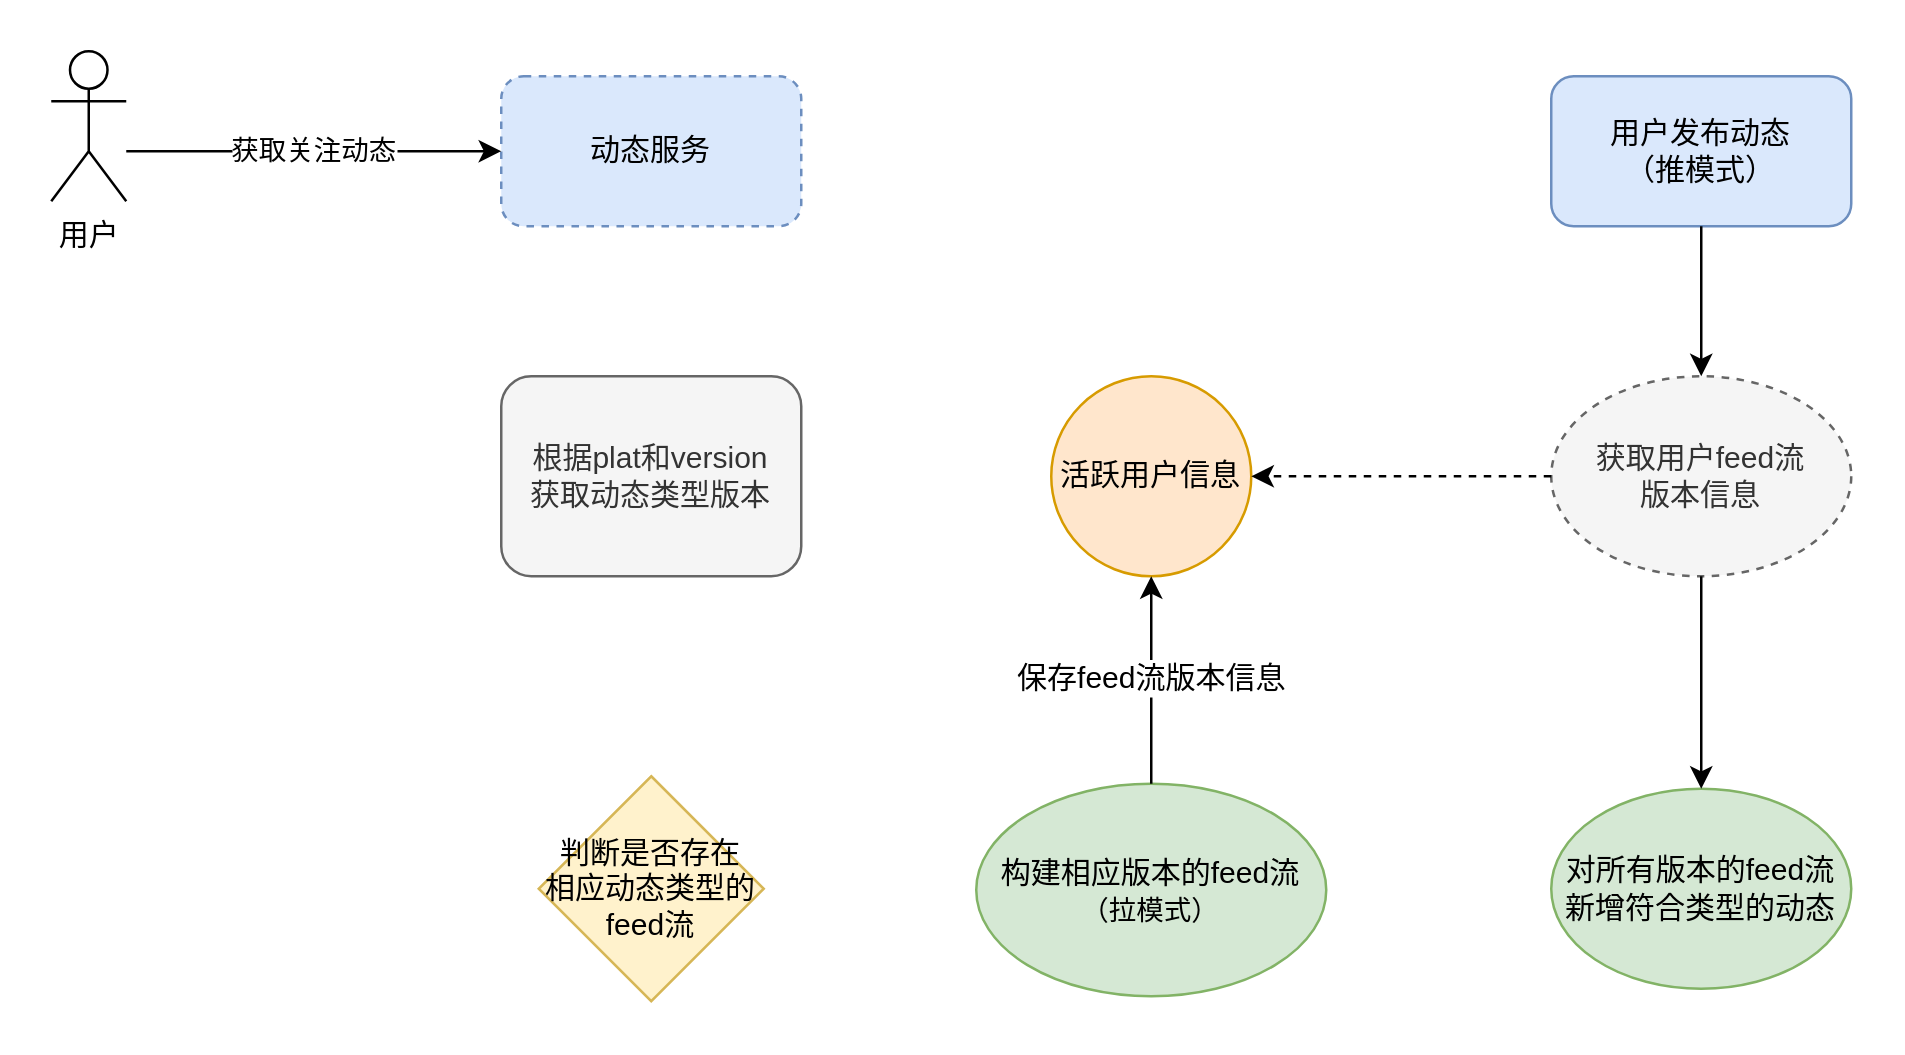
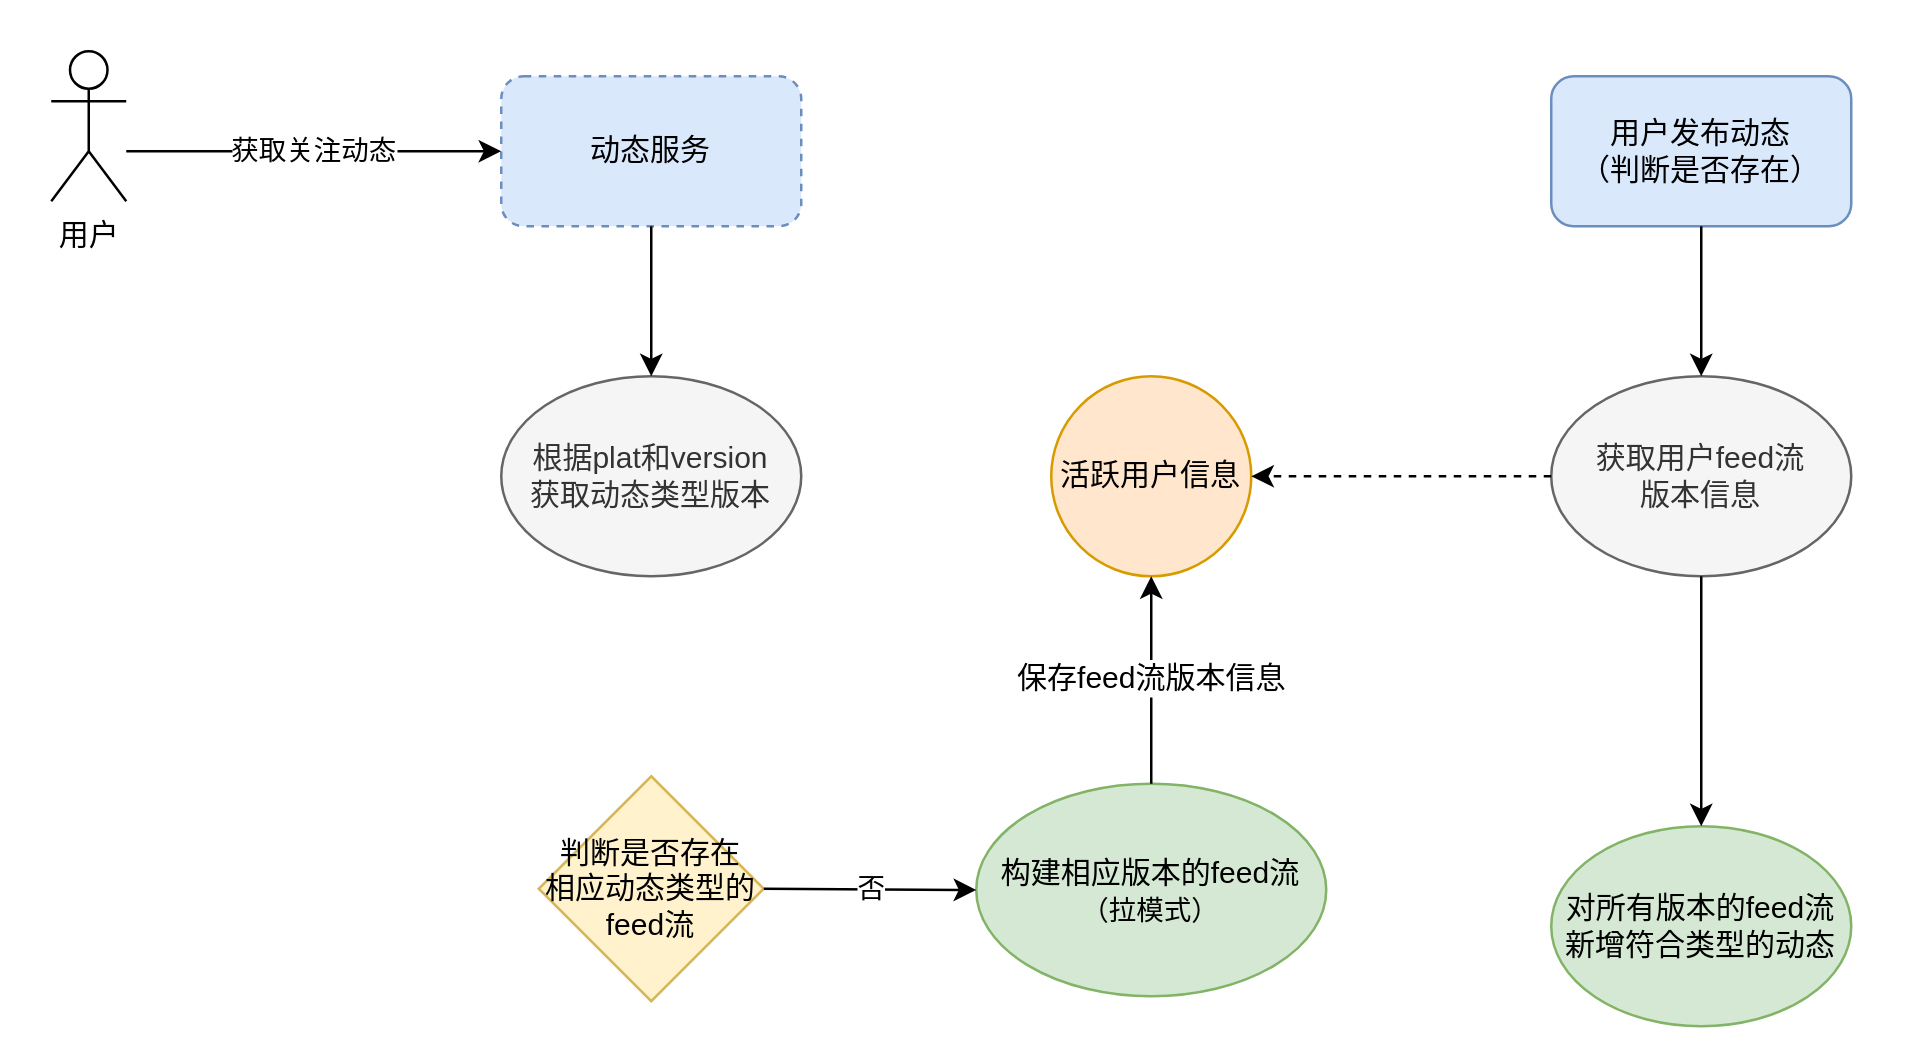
node "用户发布动态 （推模式）": label "用户发布动态 （推模式）" -> "用户发布动态 （判断是否存在）"
edge "动态服务" -> "根据plat和version 获取动态类型版本": added
node "根据plat和version 获取动态类型版本": shape rounded rectangle -> ellipse
node "获取用户feed流 版本信息": style dashed -> solid
edge "判断是否存在 相应动态类型的feed流" -> "构建相应版本的feed流 （拉模式）": added, label "否"
node "对所有版本的feed流 新增符合类型的动态": moved (1701, 889) -> (1701, 926)
